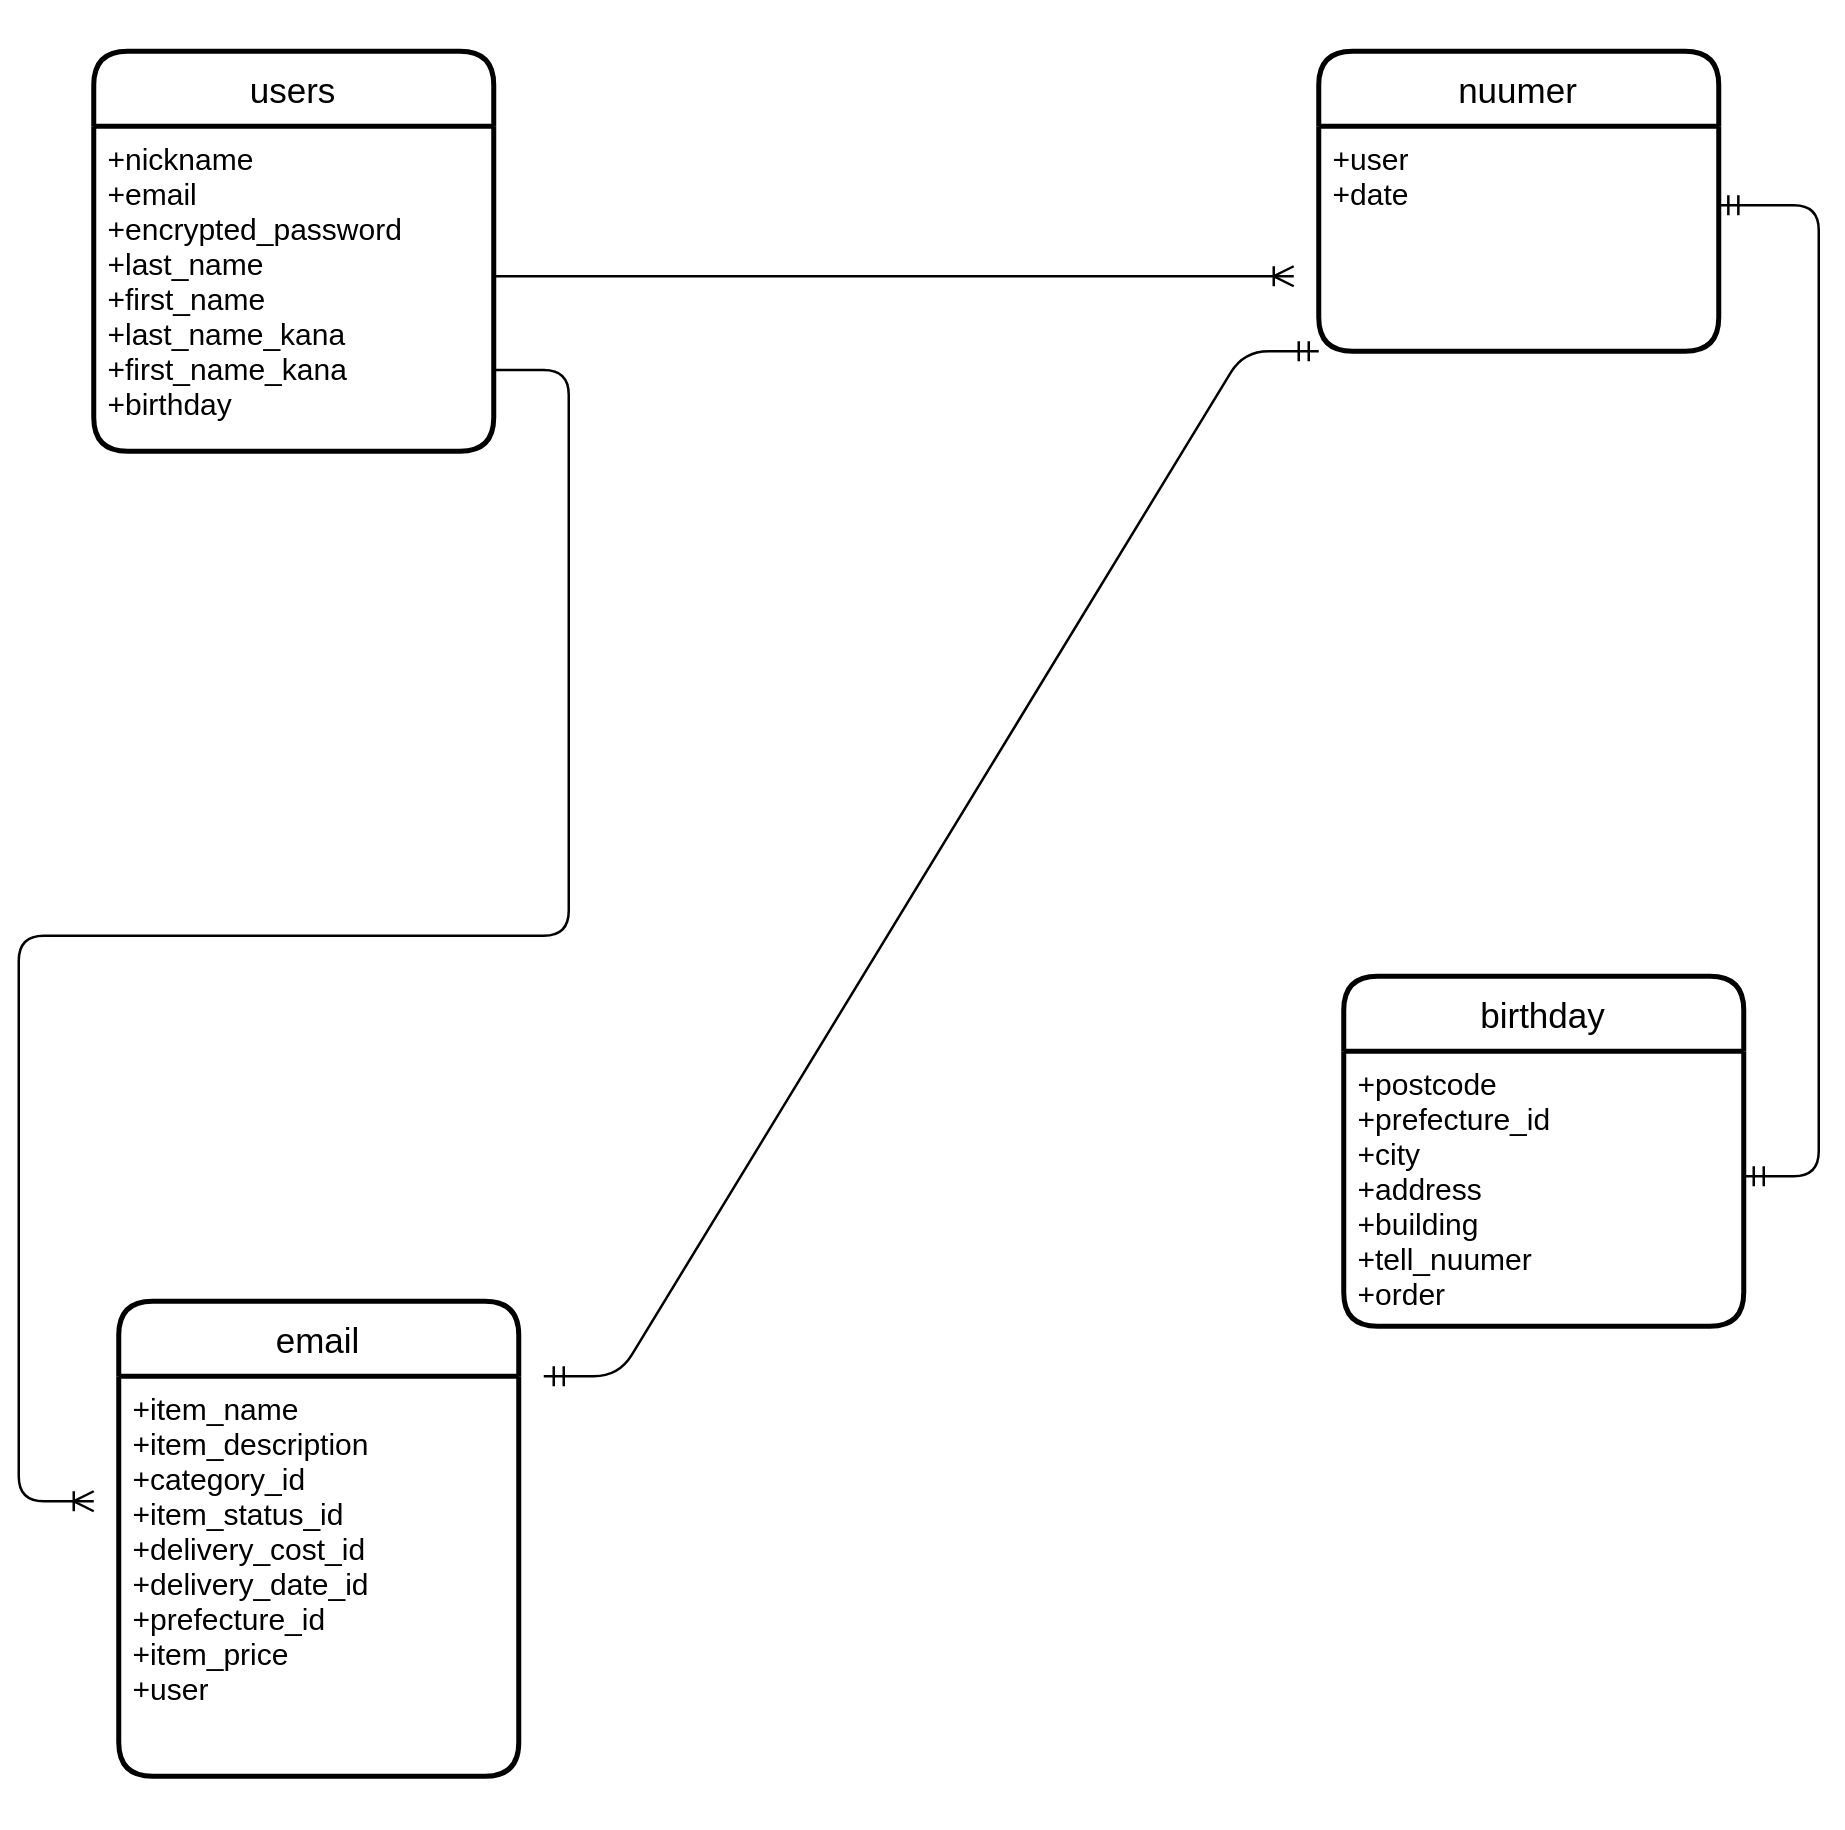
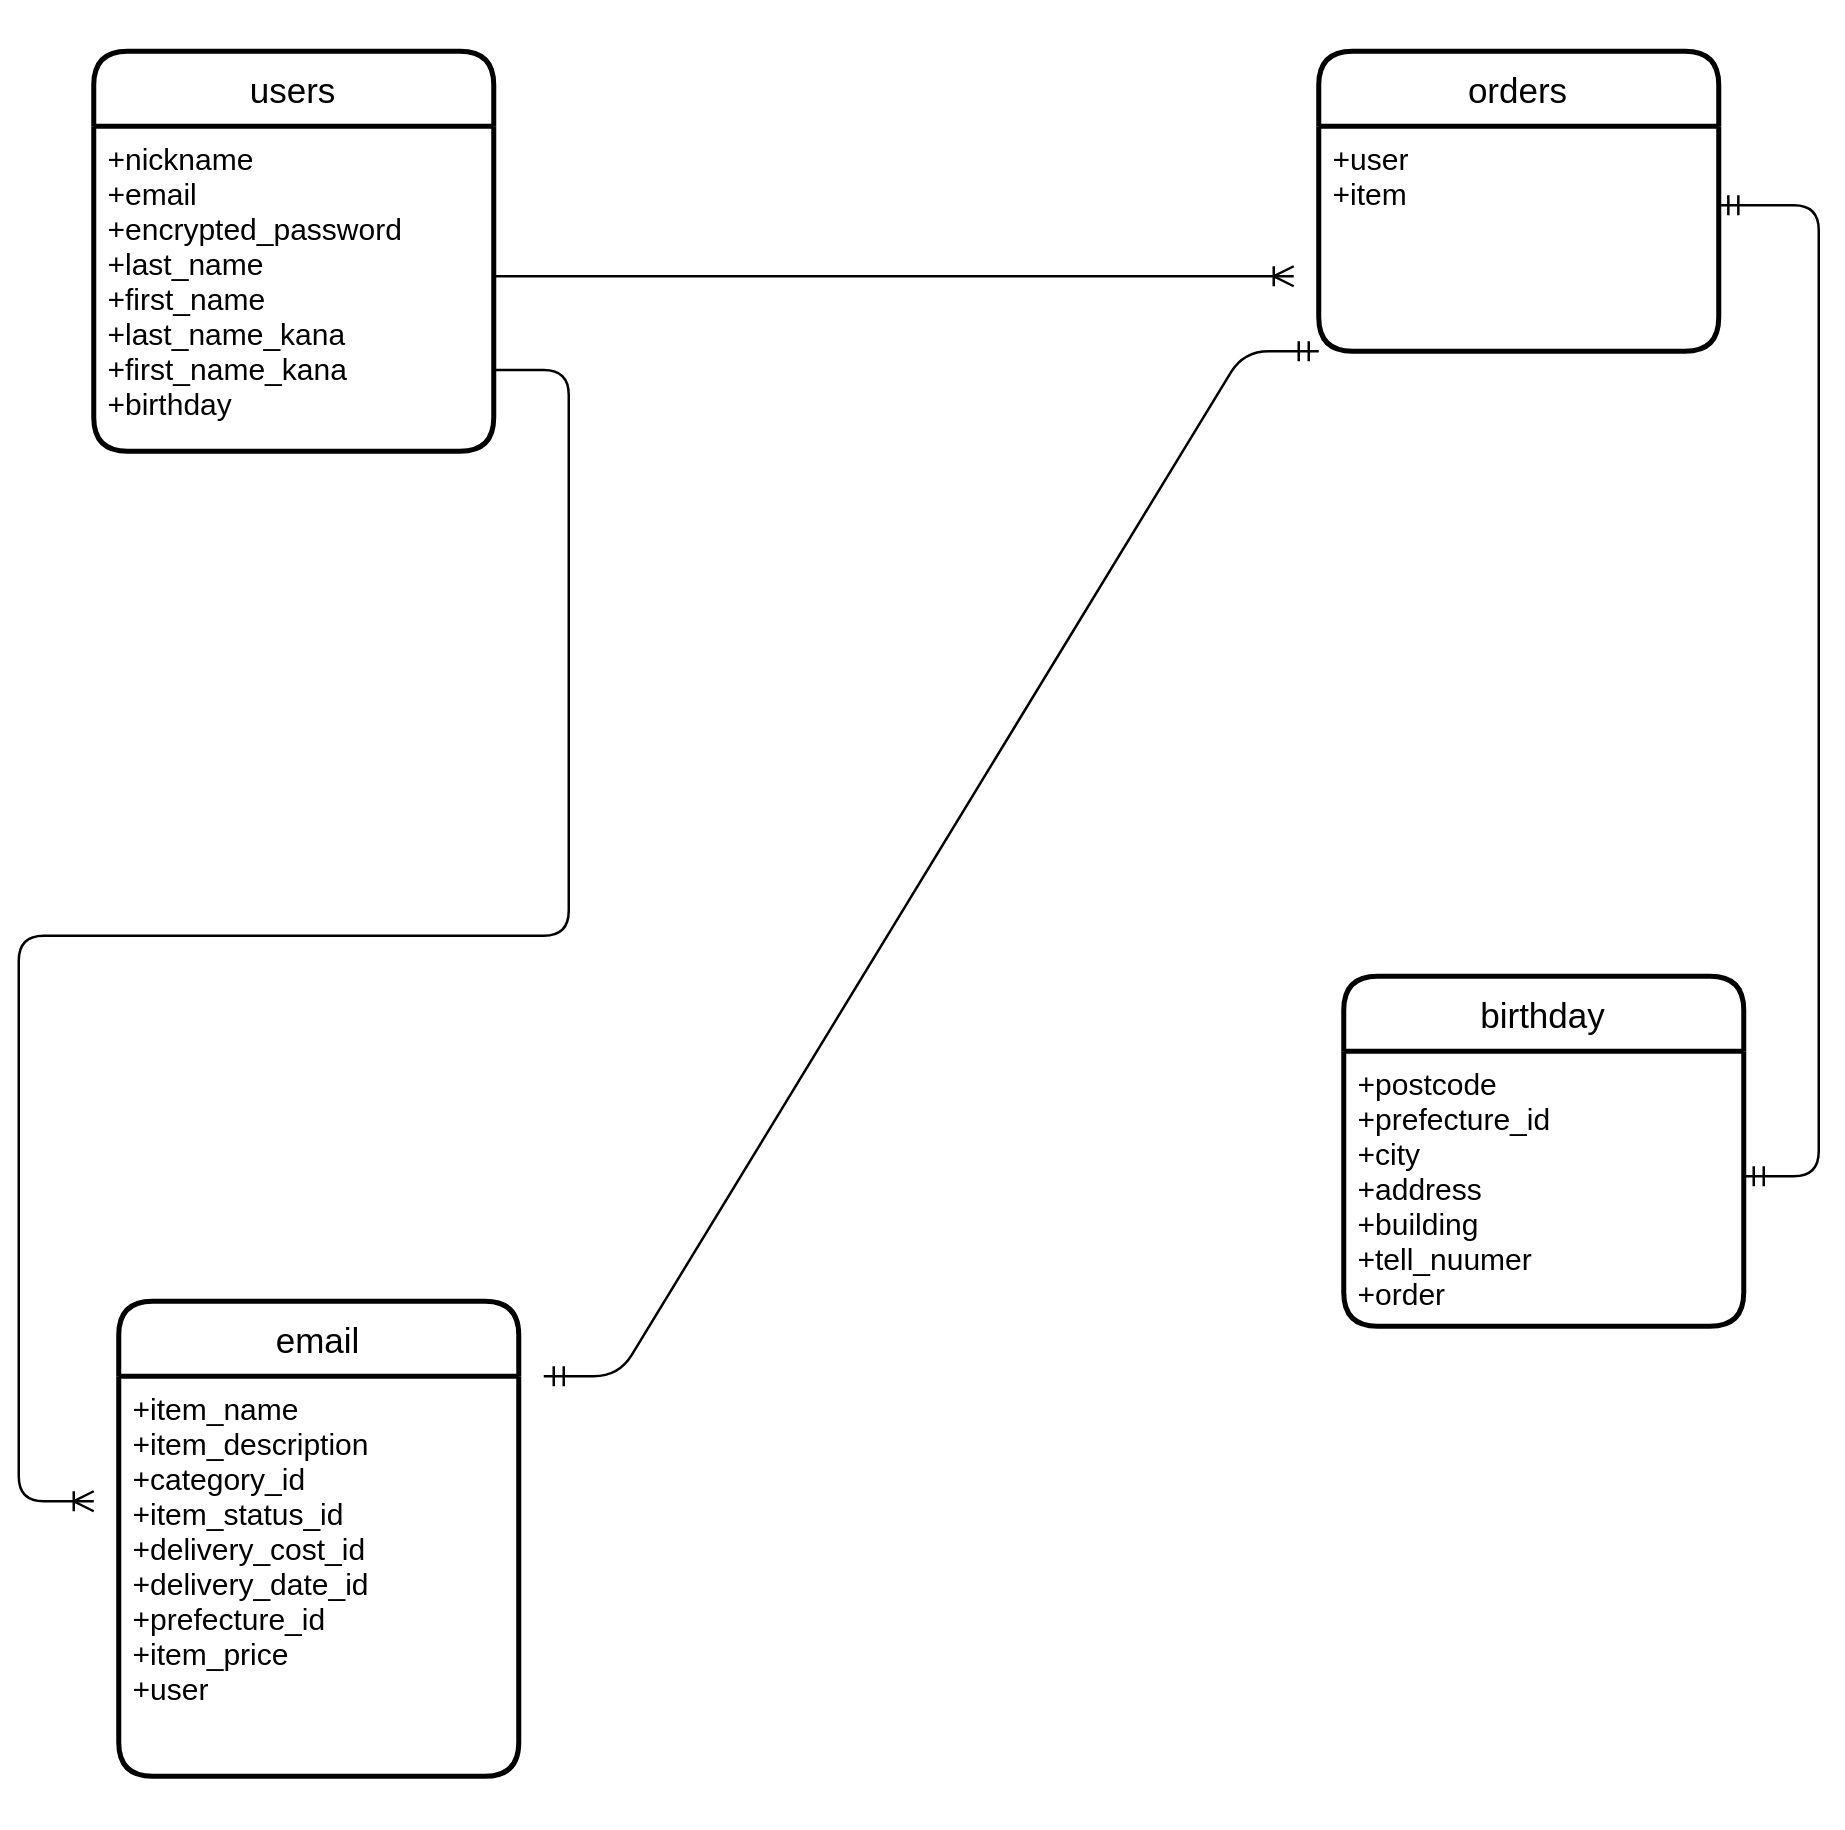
node "nuumer": label "nuumer" -> "orders"
node "+user +date": label "+user +date" -> "+user +item"
